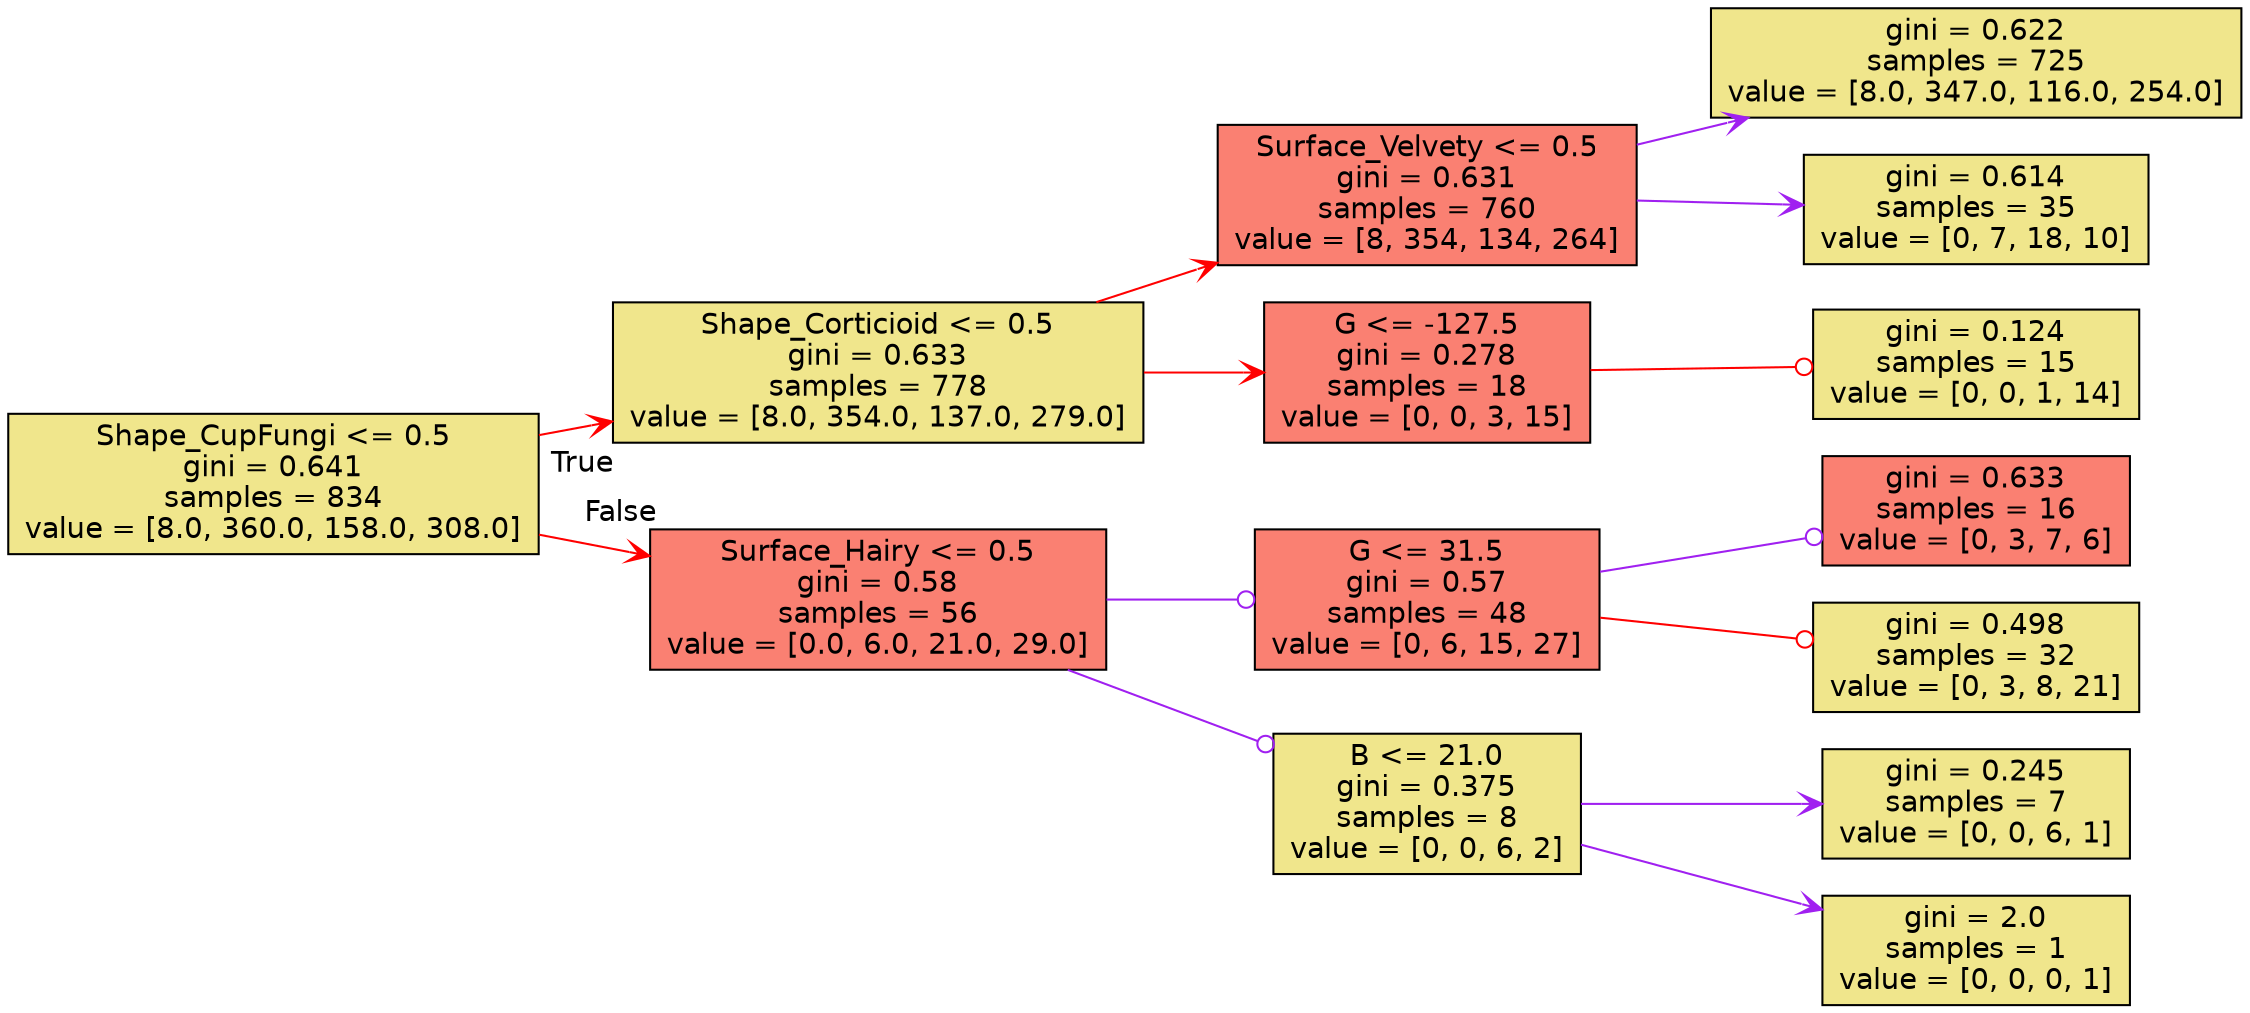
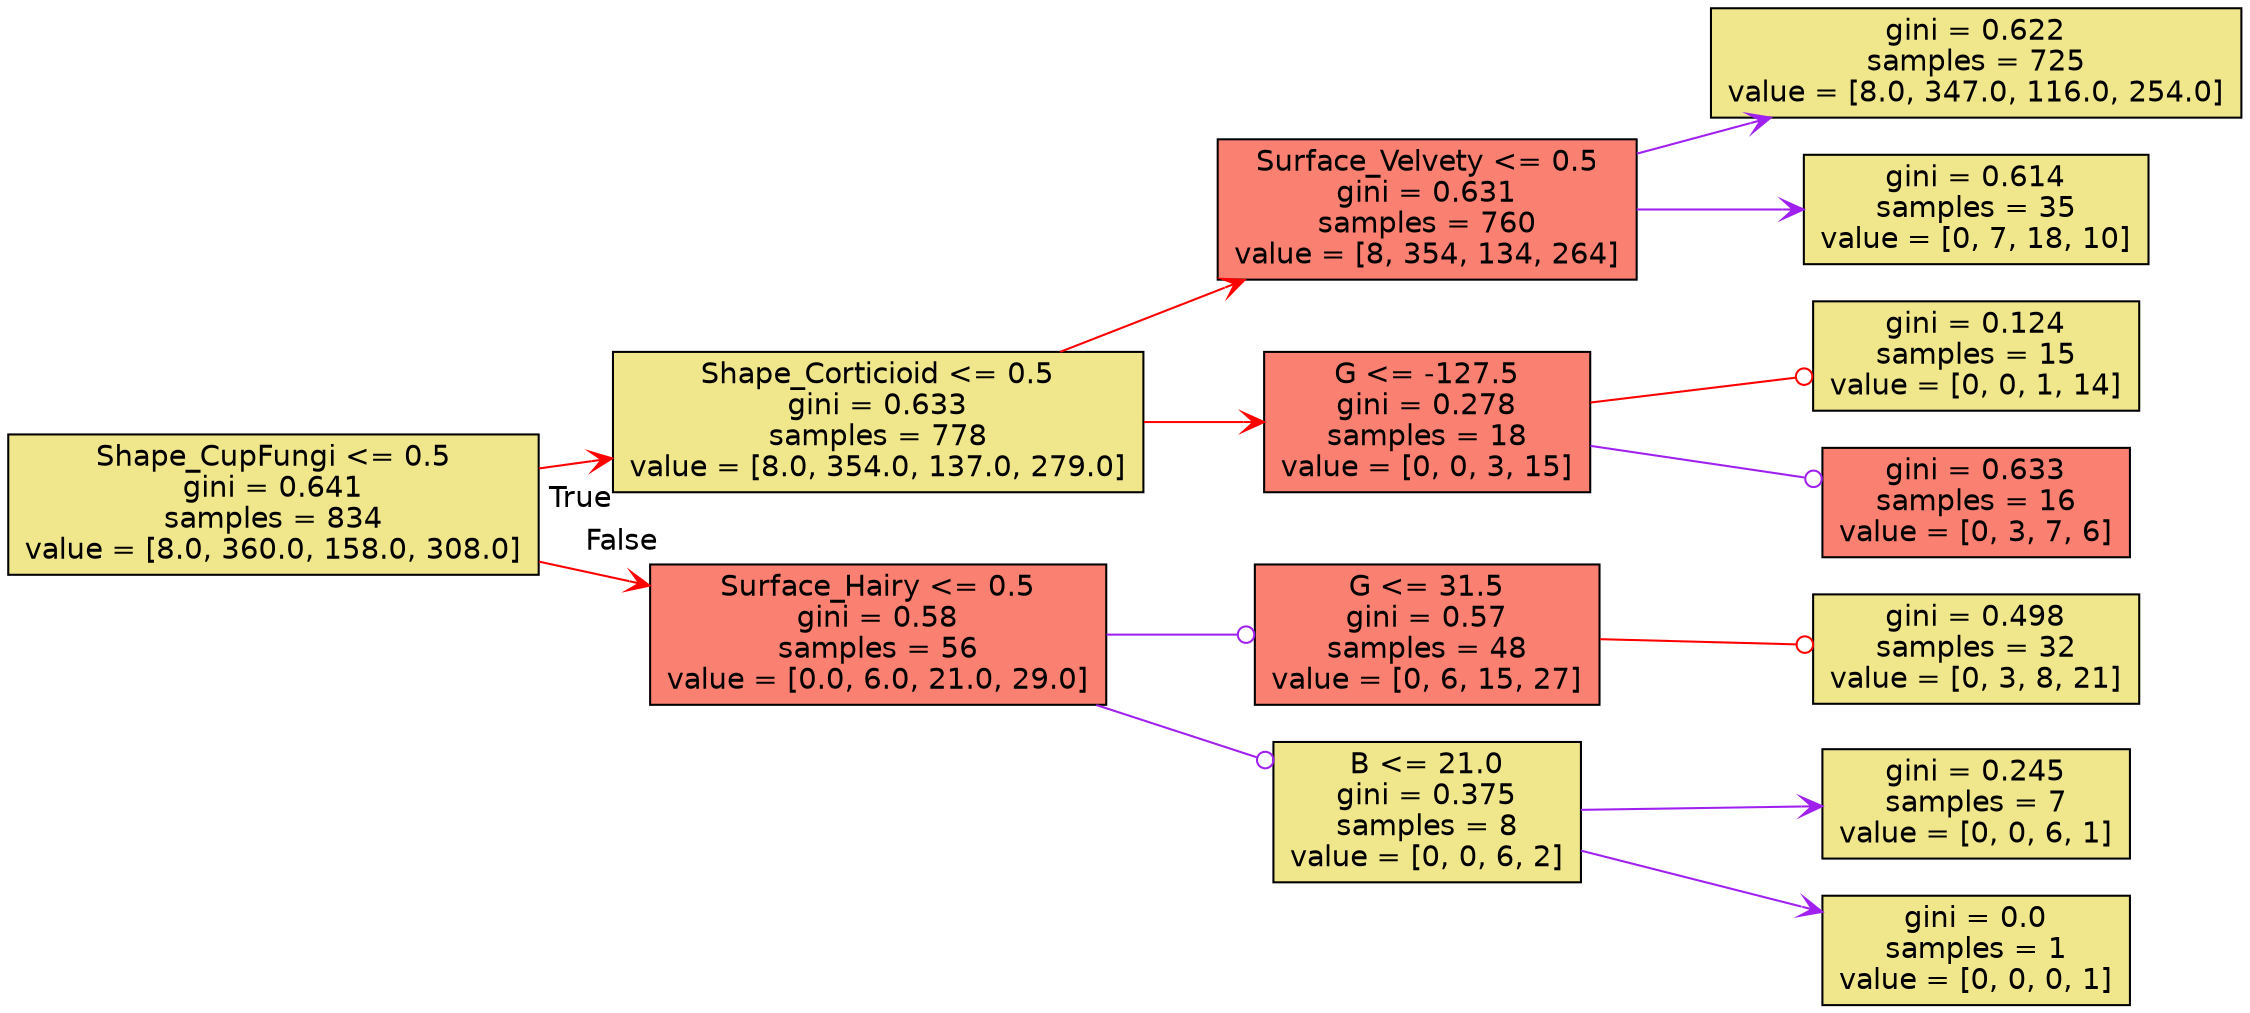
edge "G <= 31.5 gini = 0.57 samples = 48 value = [0, 6, 15, 27]" -> "gini = 0.633 samples = 16 value = [0, 3, 7, 6]": now "G <= -127.5 gini = 0.278 samples = 18 value = [0, 0, 3, 15]" -> "gini = 0.633 samples = 16 value = [0, 3, 7, 6]"
node "gini = 2.0 samples = 1 value = [0, 0, 0, 1]": label "gini = 2.0 samples = 1 value = [0, 0, 0, 1]" -> "gini = 0.0 samples = 1 value = [0, 0, 0, 1]"
